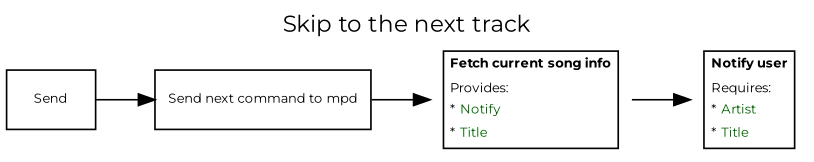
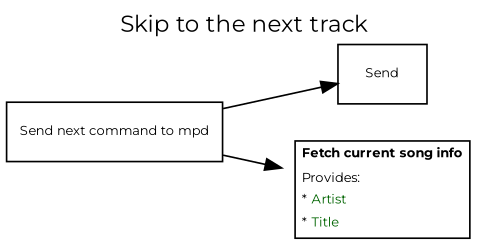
edge "Send" -> "Send next command to mpd": reversed
node "Notify user": removed
node "Fetch current song info": text "Notify" -> "Artist"
